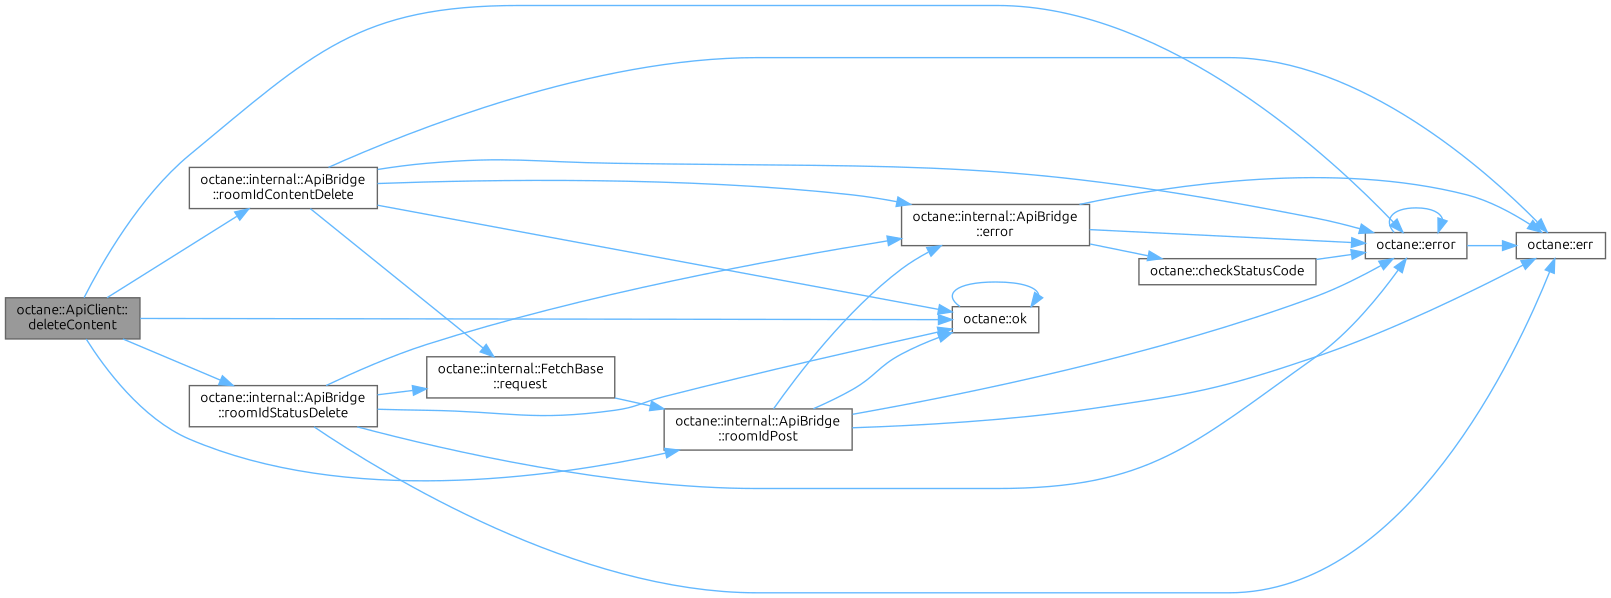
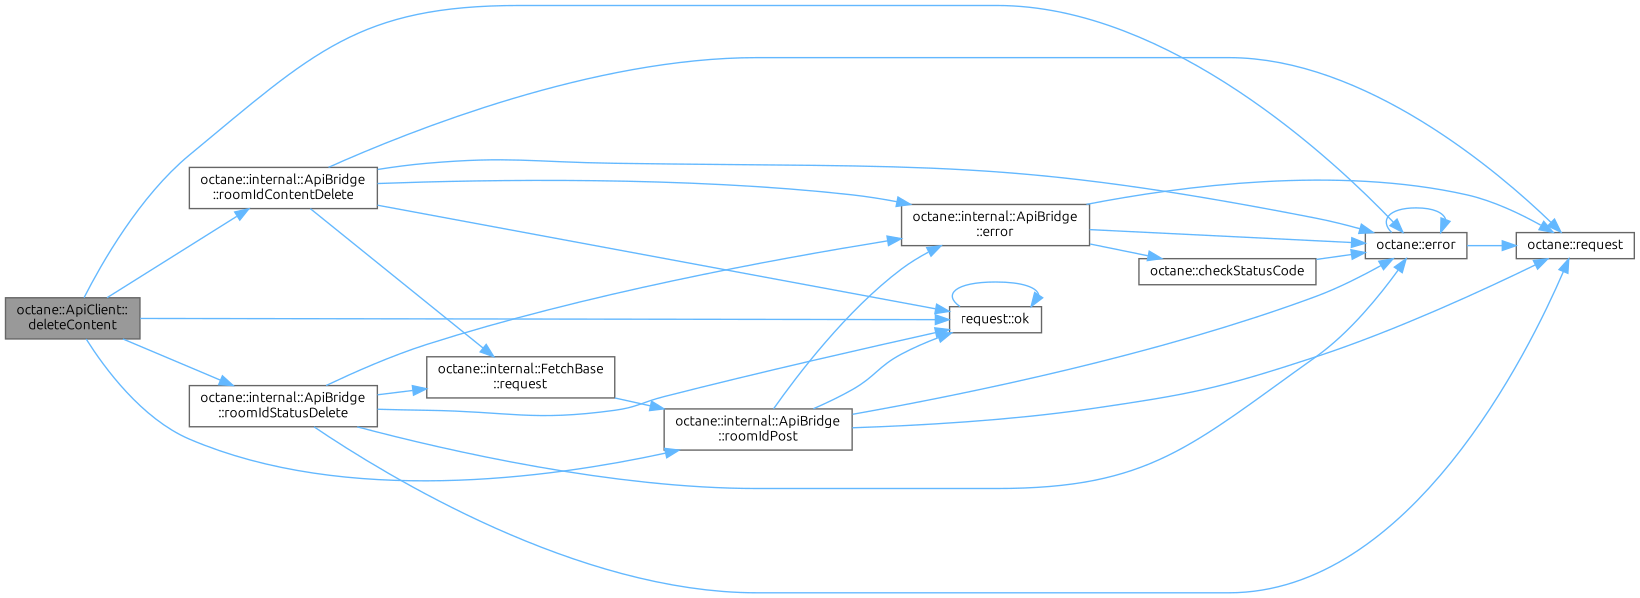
node "octane::err": label "octane::err" -> "octane::request"
node "octane::ok": label "octane::ok" -> "request::ok"
